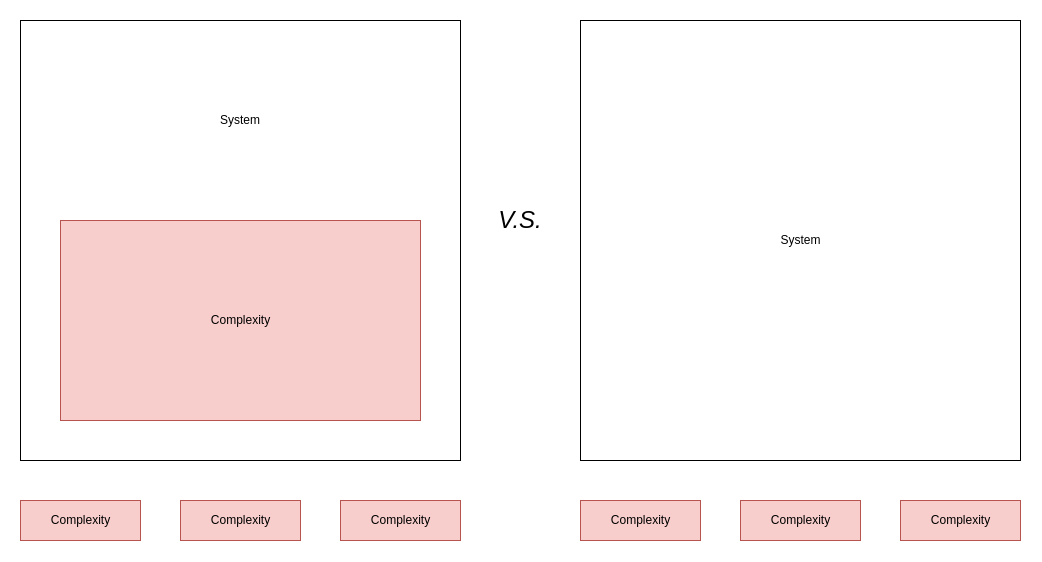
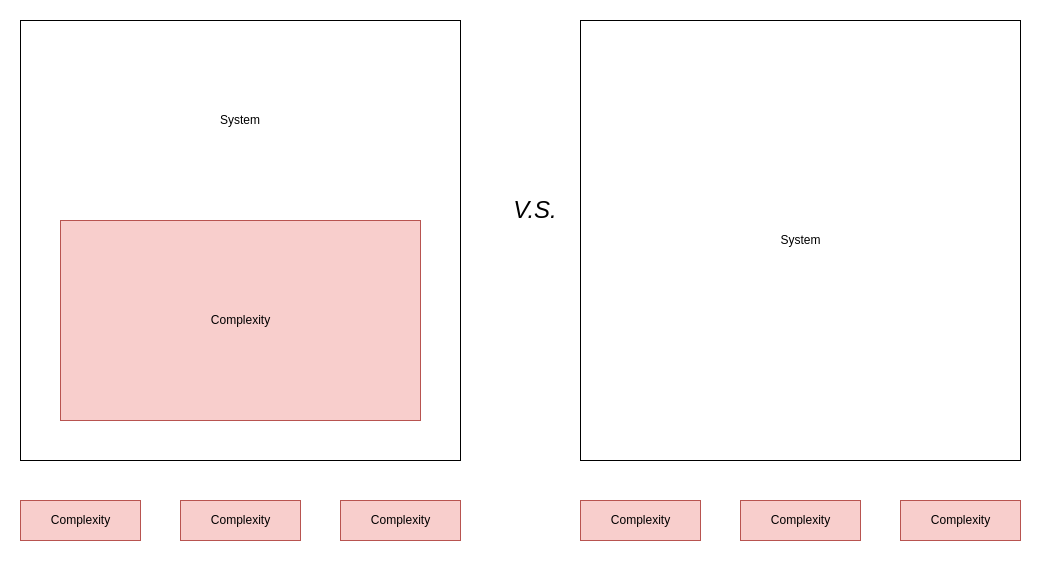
node "V.S.": moved (521, 221) -> (536, 211)
